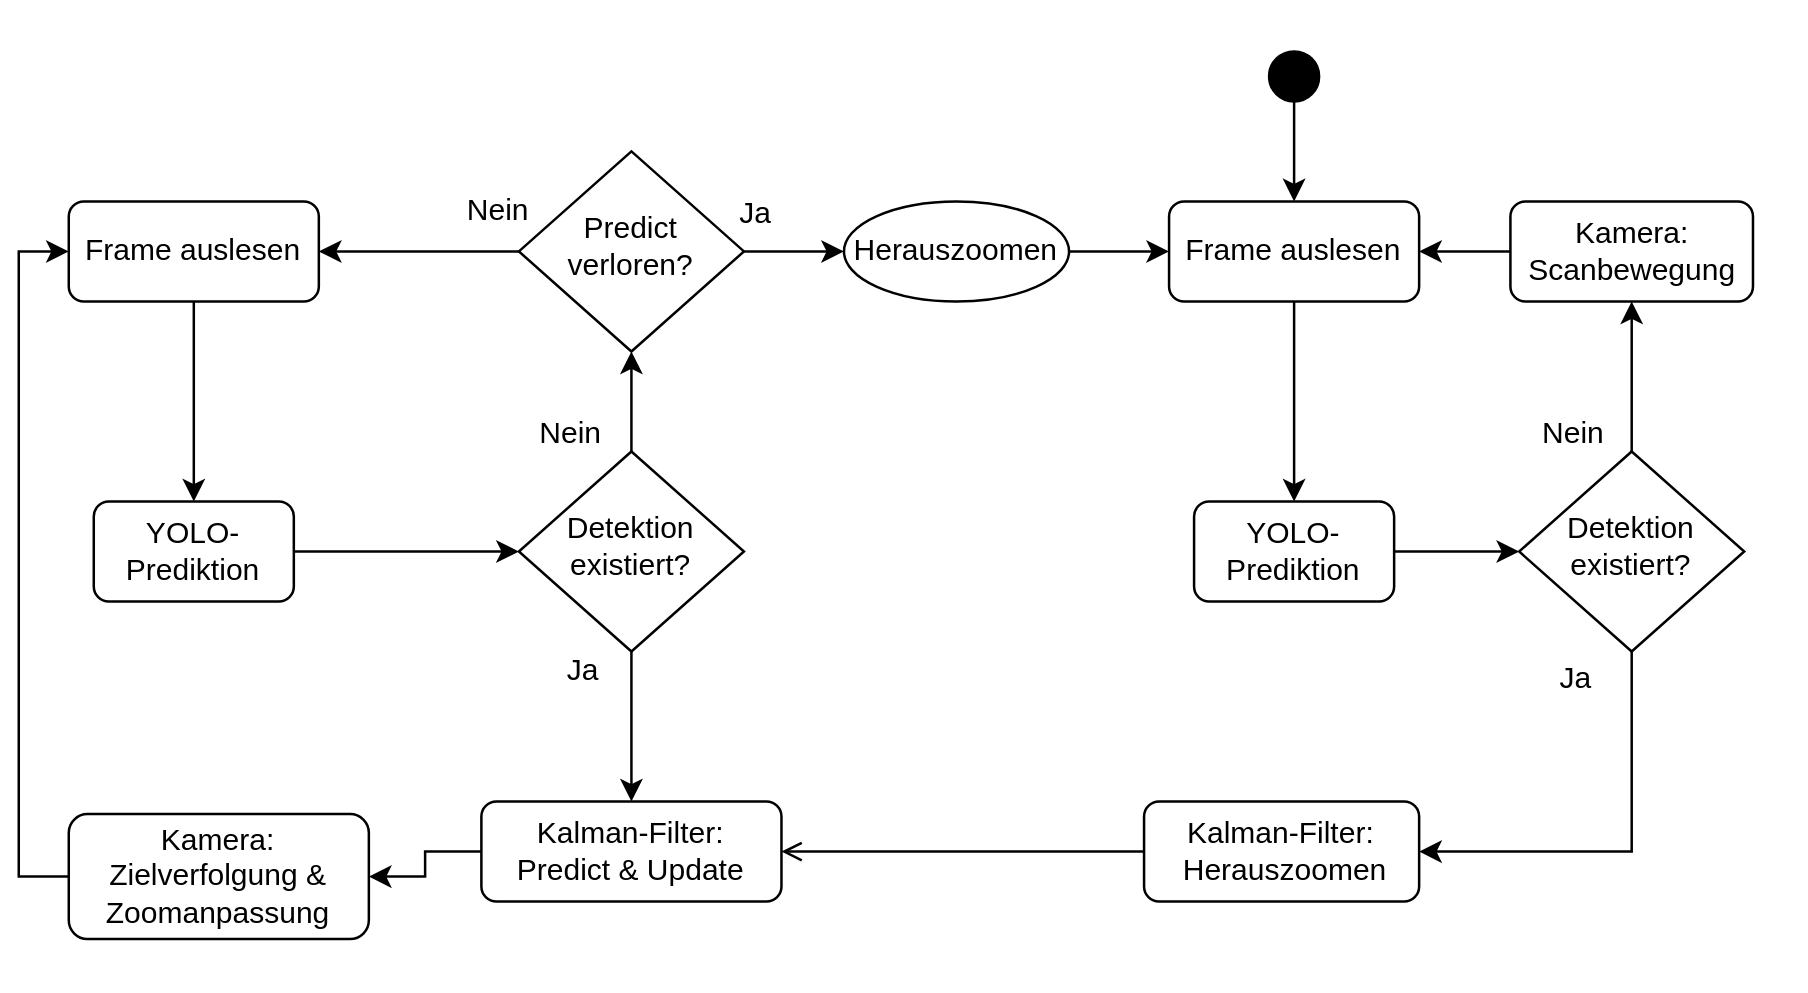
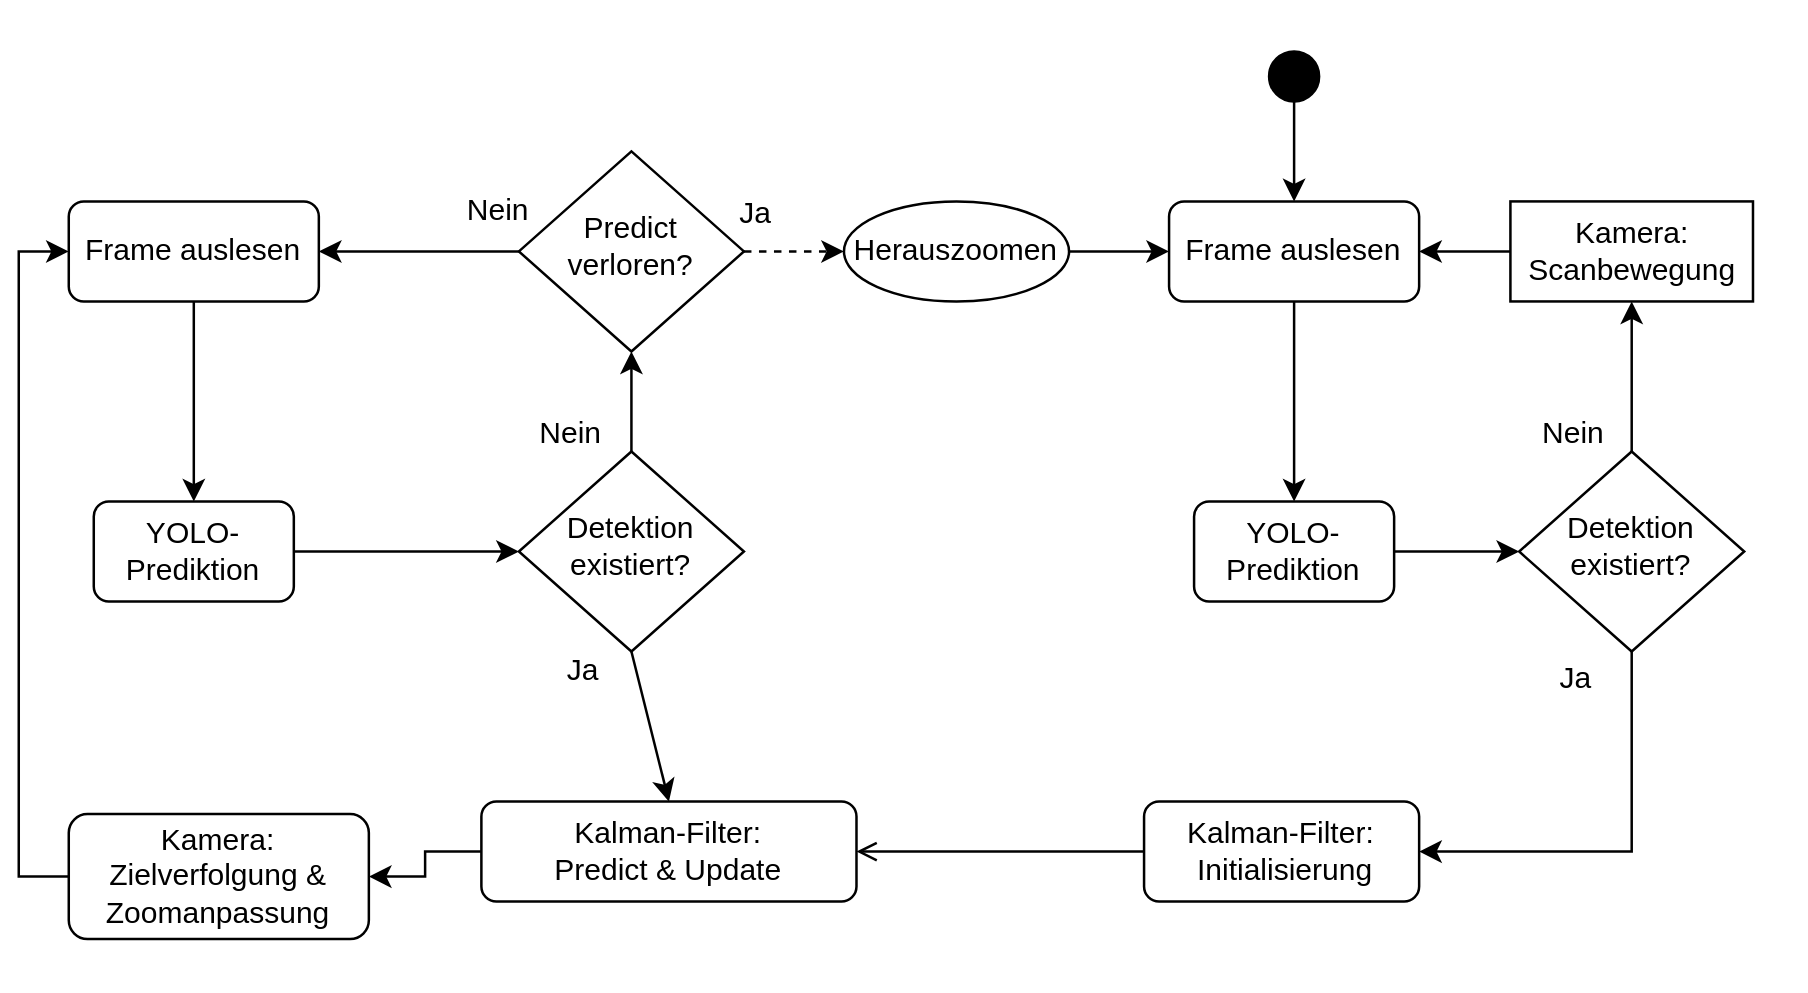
edge "Predict verloren?" -> "Herauszoomen": style solid -> dashed
node "Kamera: Scanbewegung": shape rounded rectangle -> rectangle
node "Kalman-Filter: Predict & Update": size 300x100 -> 375x100
node "Kalman-Filter: Herauszoomen": label "Kalman-Filter: Herauszoomen" -> "Kalman-Filter: Initialisierung"
